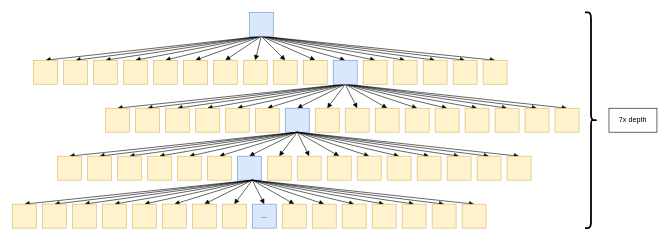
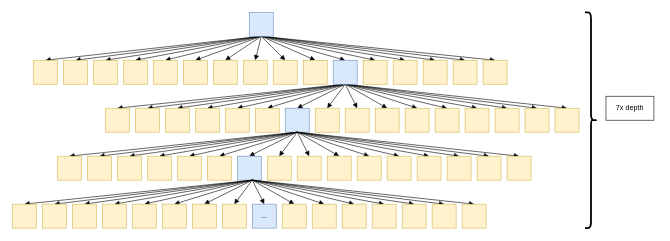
node "7x depth": moved (633, 120) -> (630, 108)
